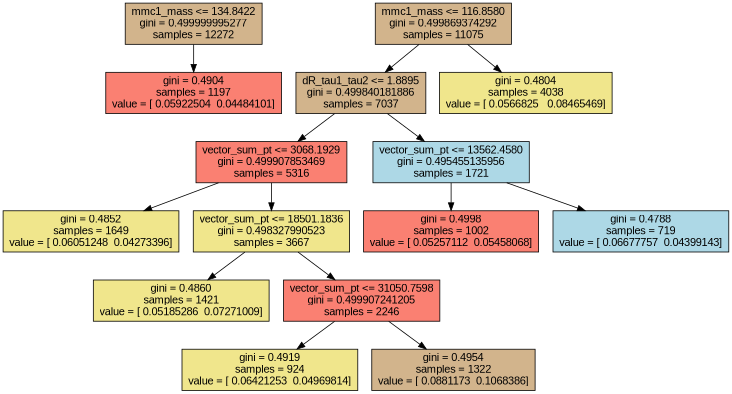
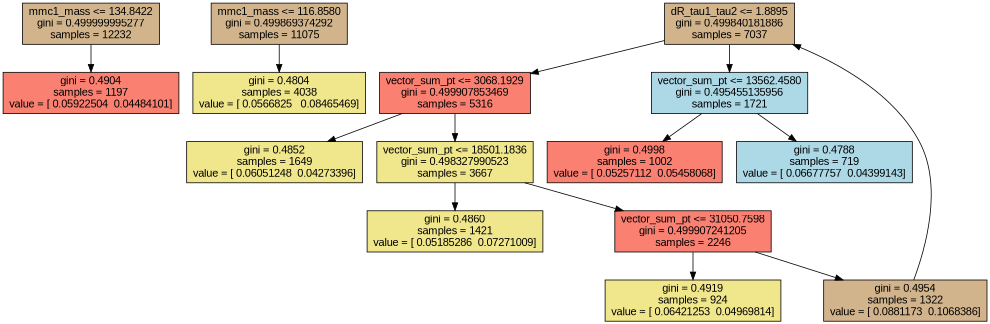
node "mmc1_mass <= 134.8422 gini = 0.499999995277 samples = 12272": label "mmc1_mass <= 134.8422 gini = 0.499999995277 samples = 12272" -> "mmc1_mass <= 134.8422 gini = 0.499999995277 samples = 12232"
edge "mmc1_mass <= 116.8580 gini = 0.499869374292 samples = 11075" -> "dR_tau1_tau2 <= 1.8895 gini = 0.499840181886 samples = 7037": now "gini = 0.4954 samples = 1322 value = [ 0.0881173  0.1068386]" -> "dR_tau1_tau2 <= 1.8895 gini = 0.499840181886 samples = 7037"
